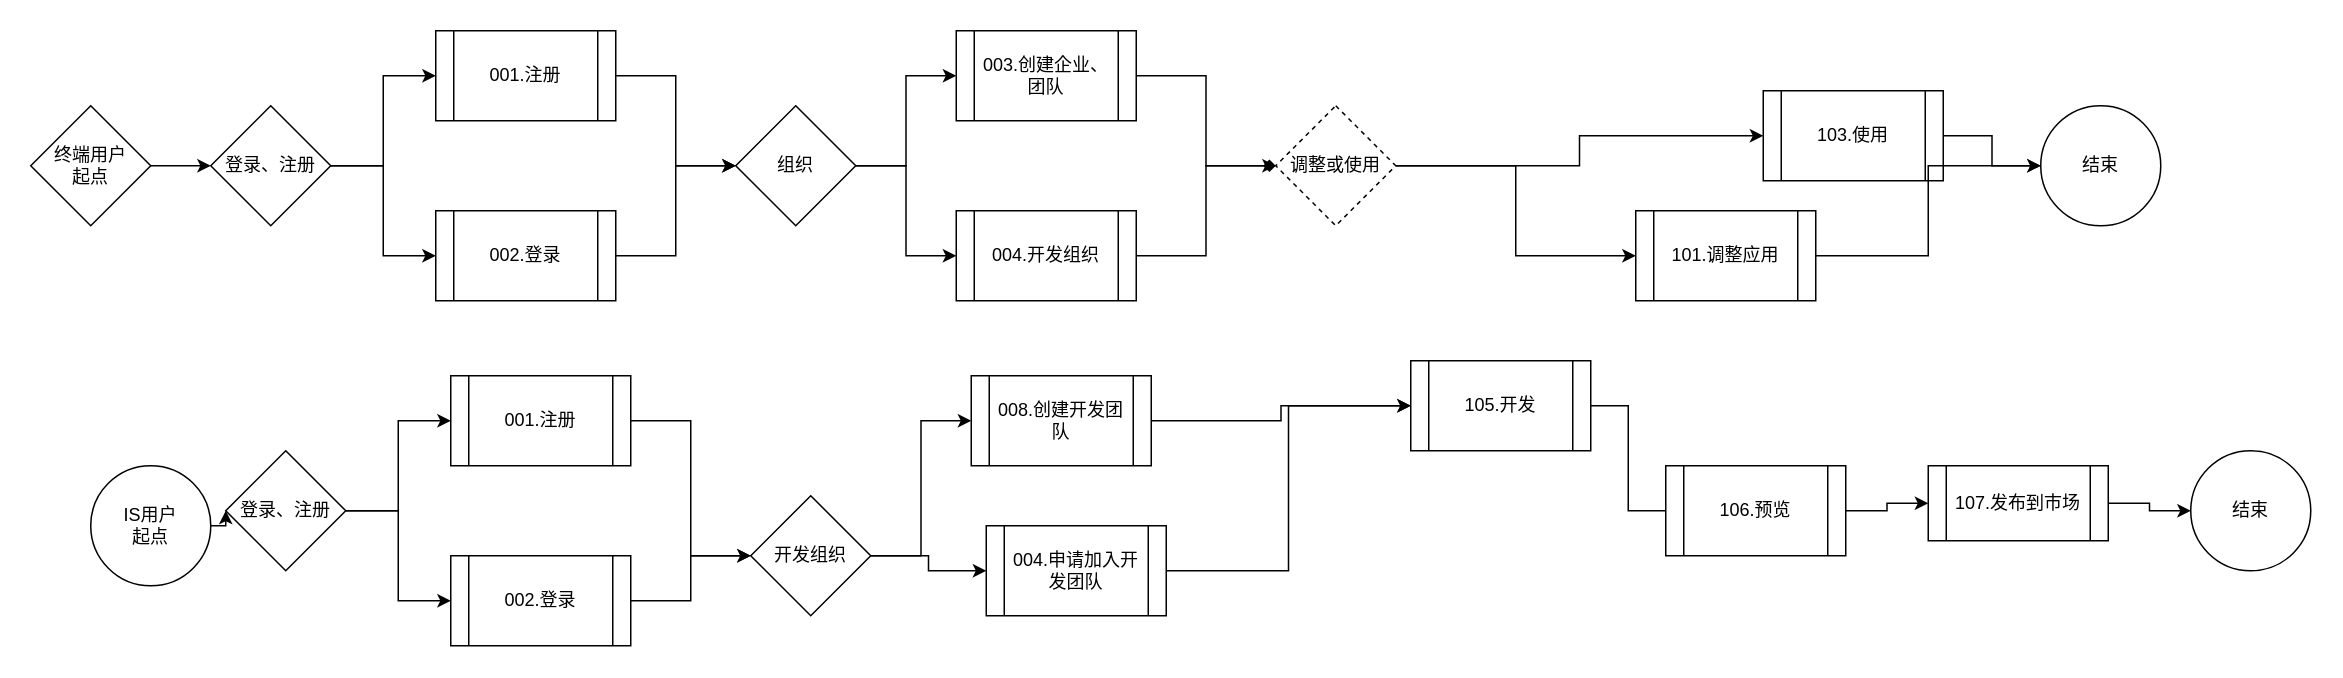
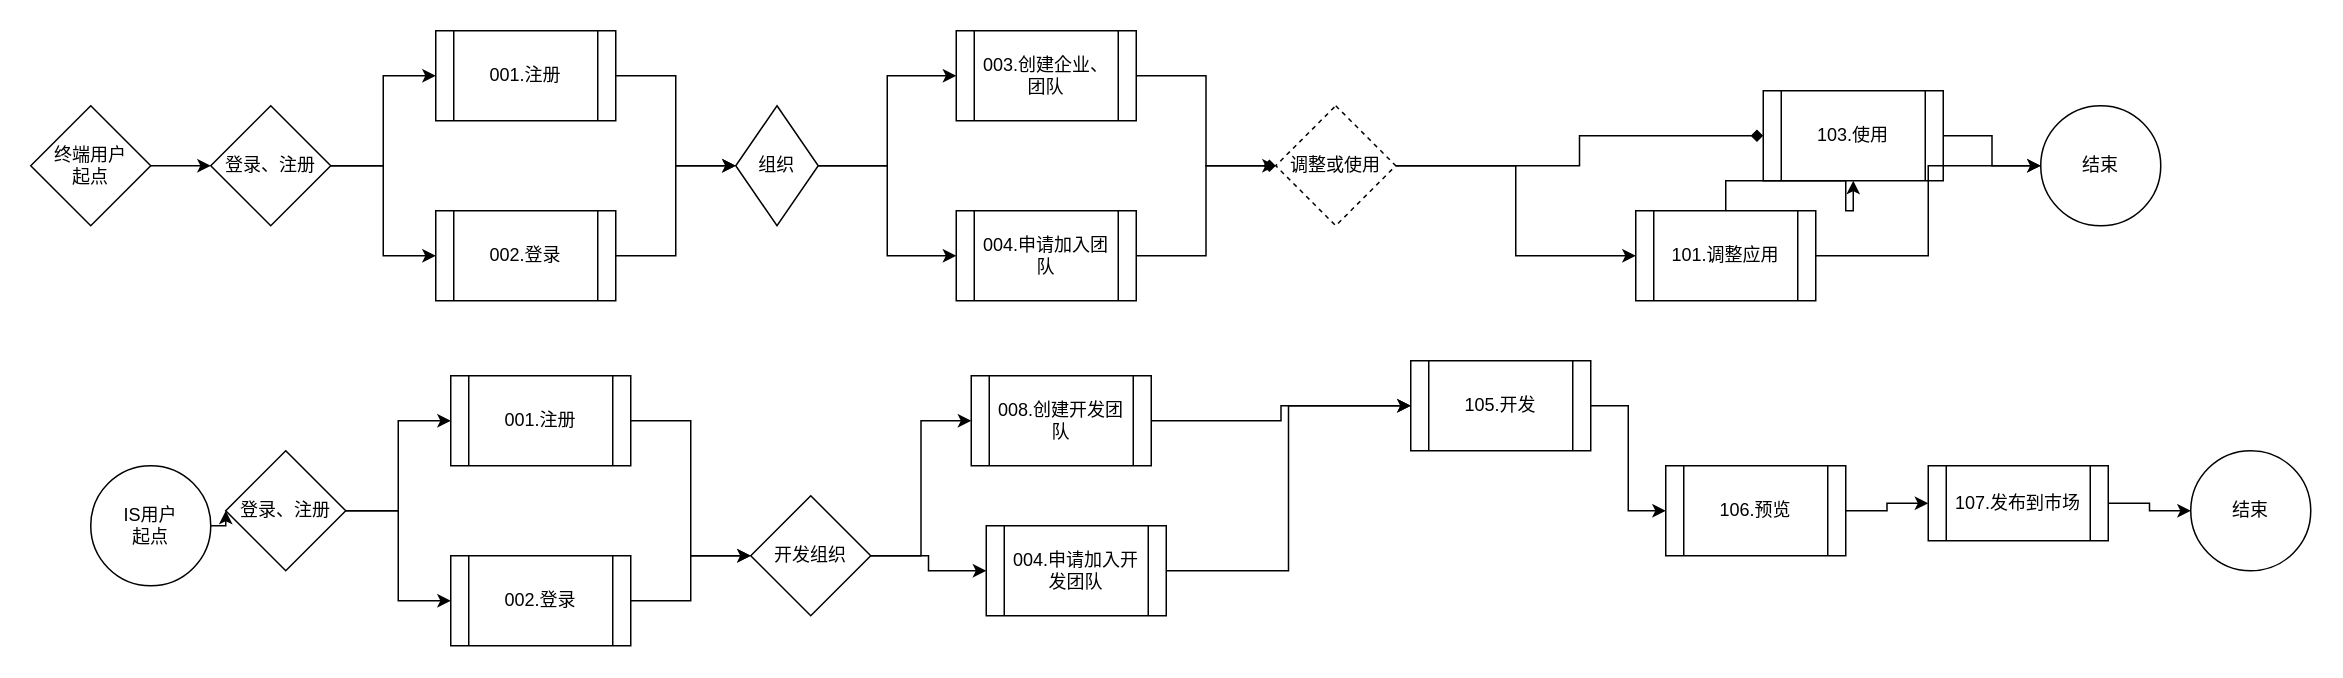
edge "调整或使用" -> "103.使用": arrowhead classic -> diamond
node "组织": size 120x120 -> 83x120
edge "101.调整应用" -> "103.使用": added
node "004.开发组织": label "004.开发组织" -> "004.申请加入团队"
edge "105.开发" -- "106.预览": arrowhead none -> classic
